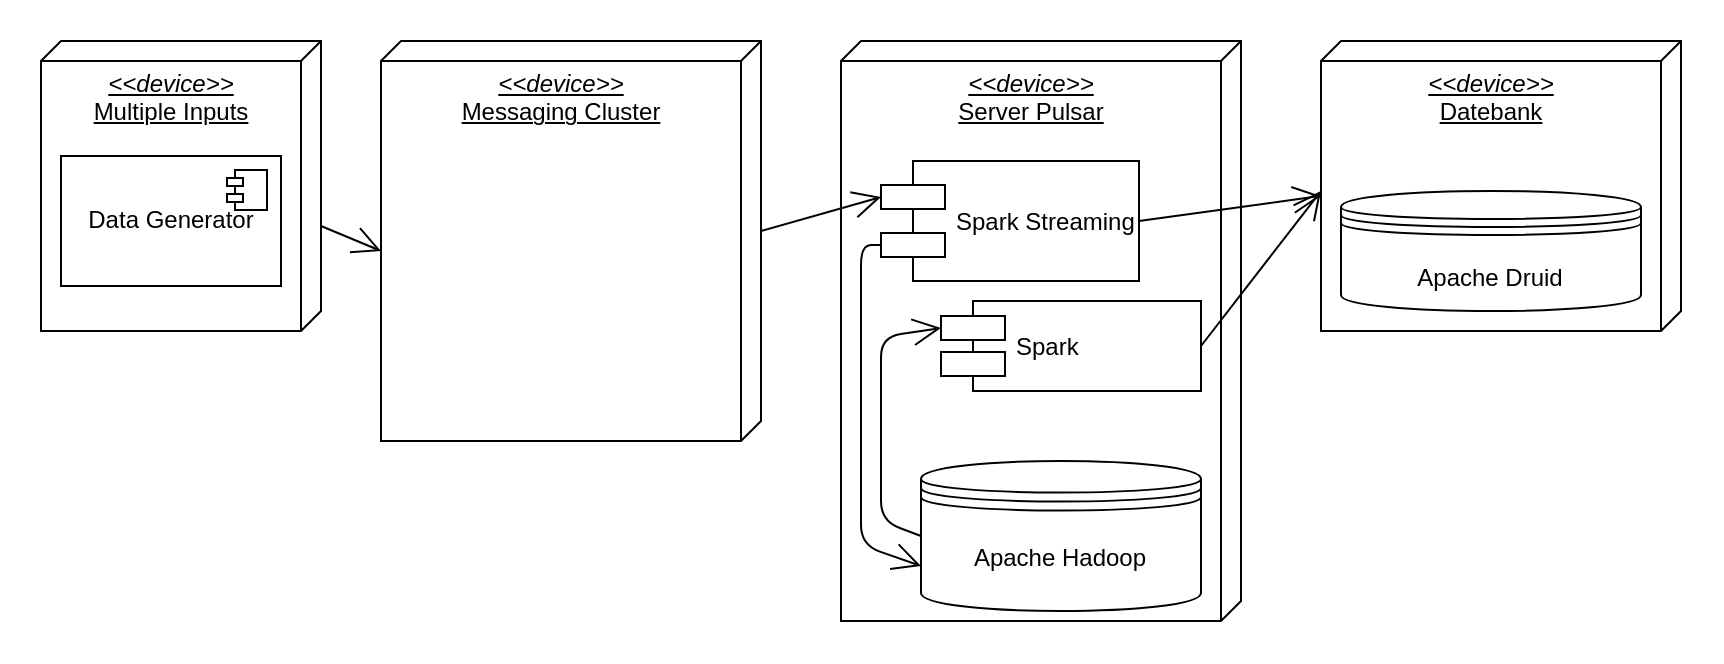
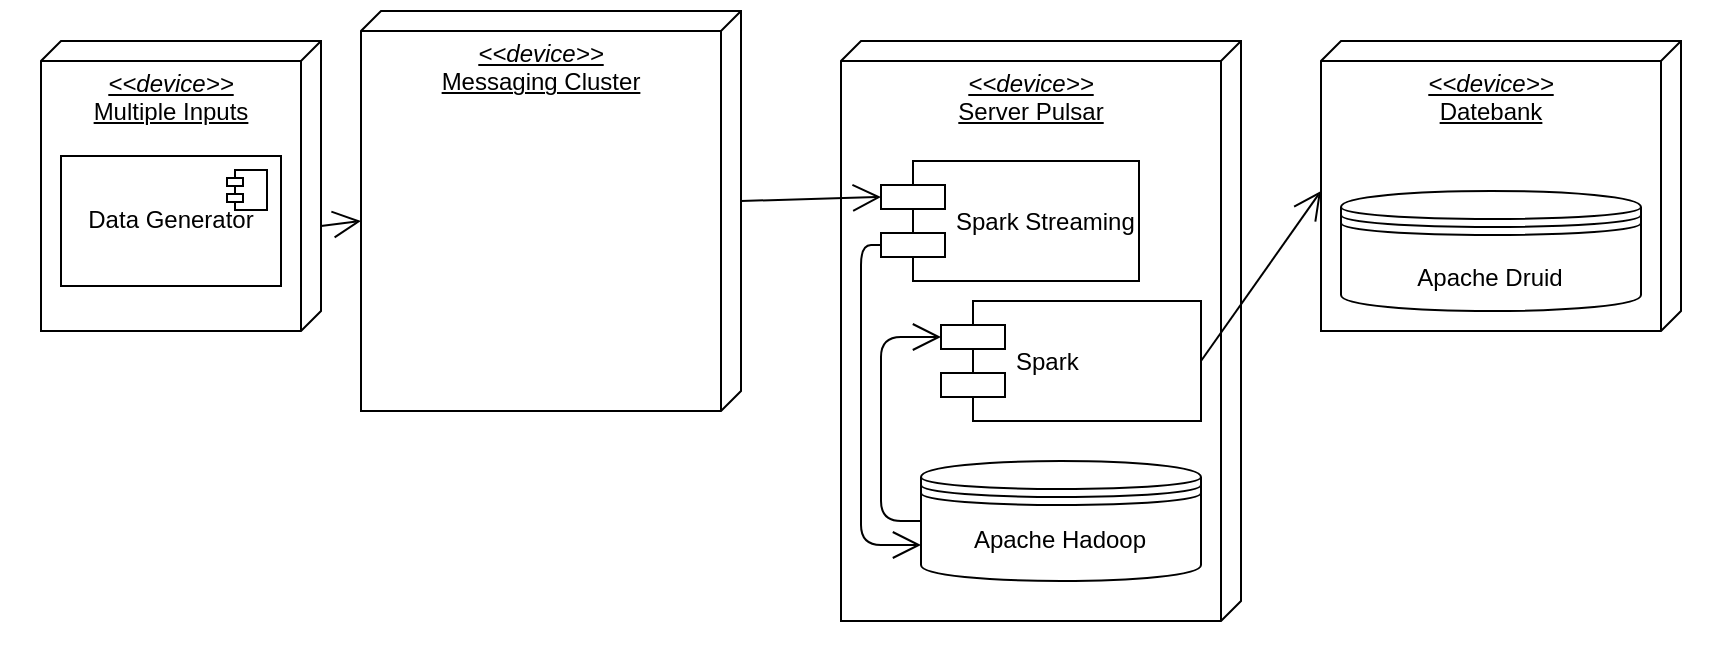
edge "Spark Streaming" -> "<<device>> Datebank": removed
node "<<device>> Messaging Cluster": moved (571, 241) -> (551, 211)
node "Spark": size 260x90 -> 260x120
node "Apache Hadoop": size 280x150 -> 280x120
